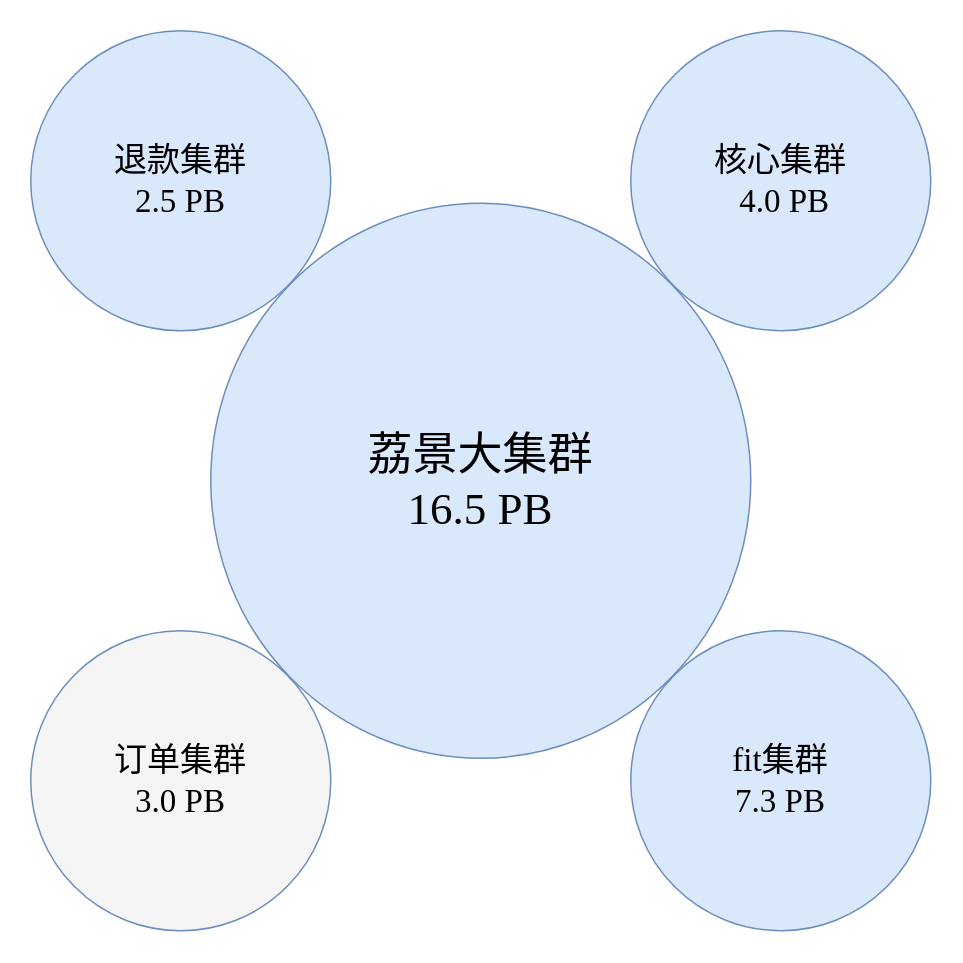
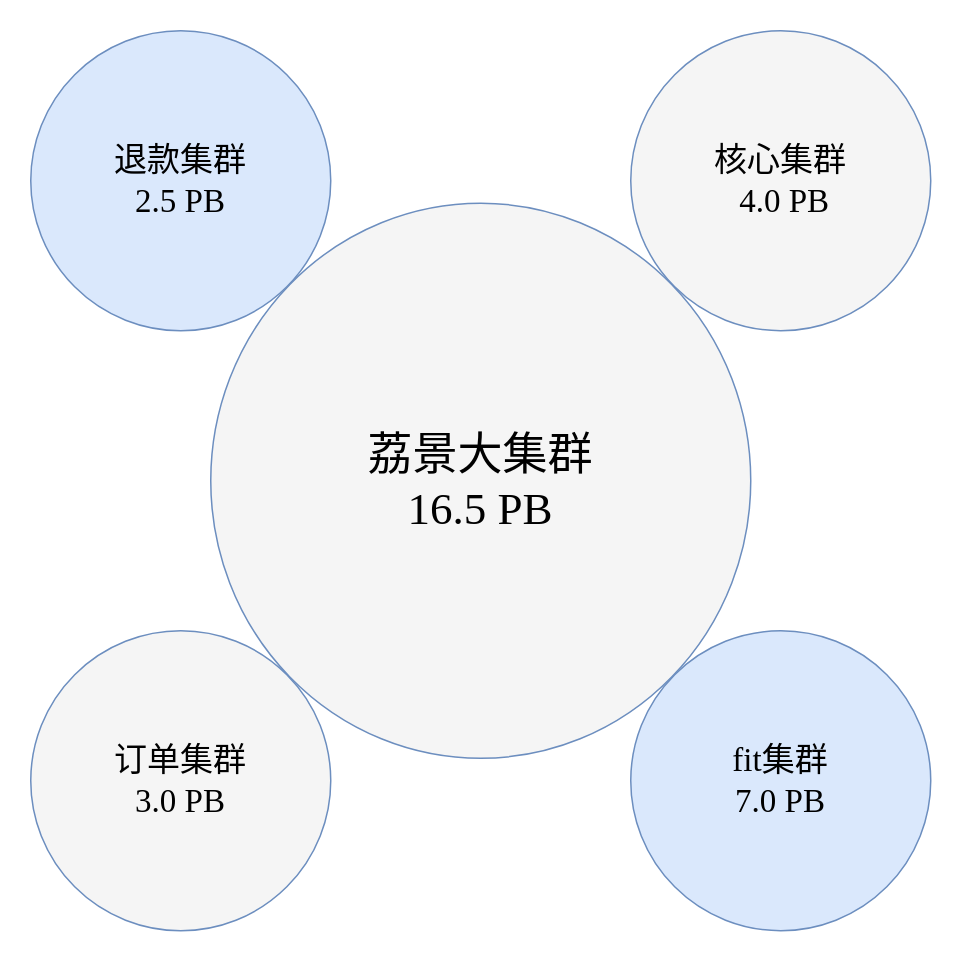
node "核心集群 4.0 PB": fillcolor #dae8fc -> #f5f5f5
node "荔景大集群 16.5 PB": fillcolor #dae8fc -> #f5f5f5
node "fit集群 7.3 PB": label "fit集群 7.3 PB" -> "fit集群 7.0 PB"
